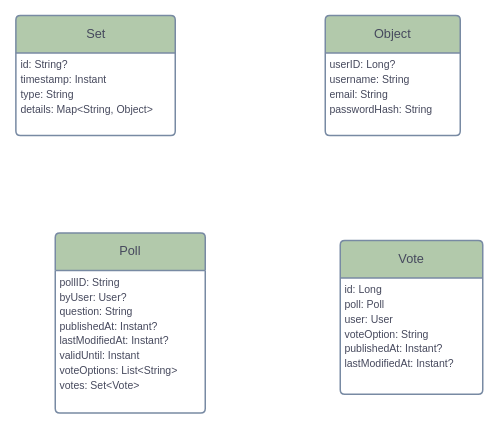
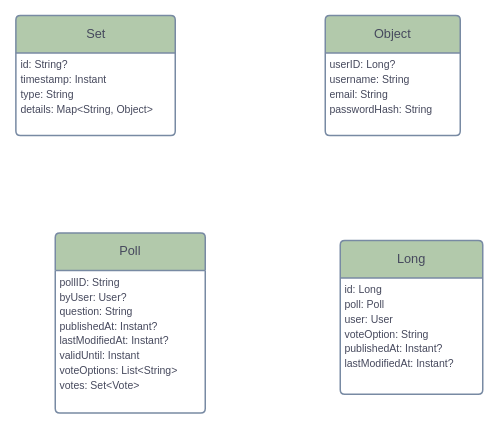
node "Vote": label "Vote" -> "Long"
